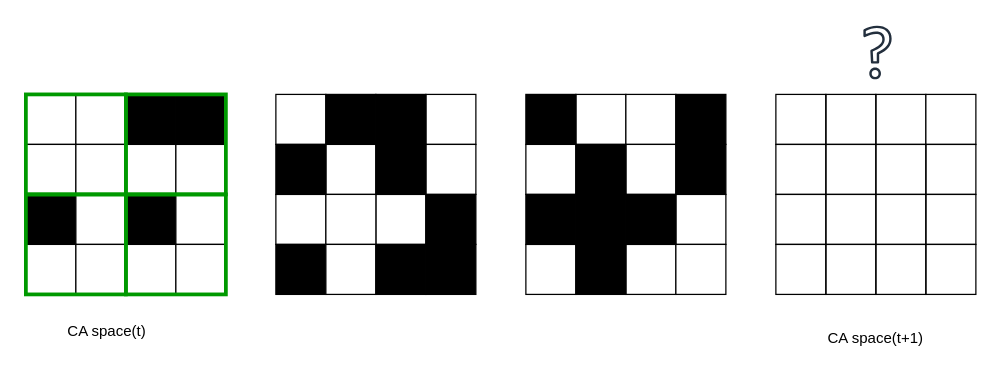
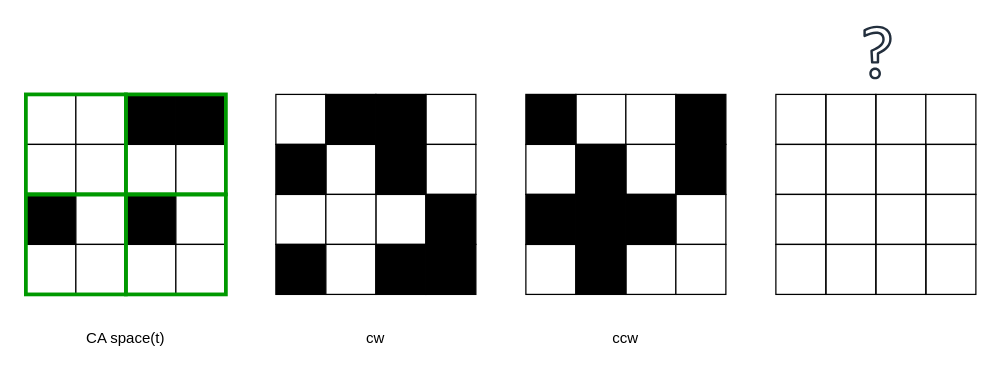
node "CA space(t)": moved (107, 332) -> (126, 338)
node "cw": added
node "ccw": added
node "CA space(t+1)": removed
